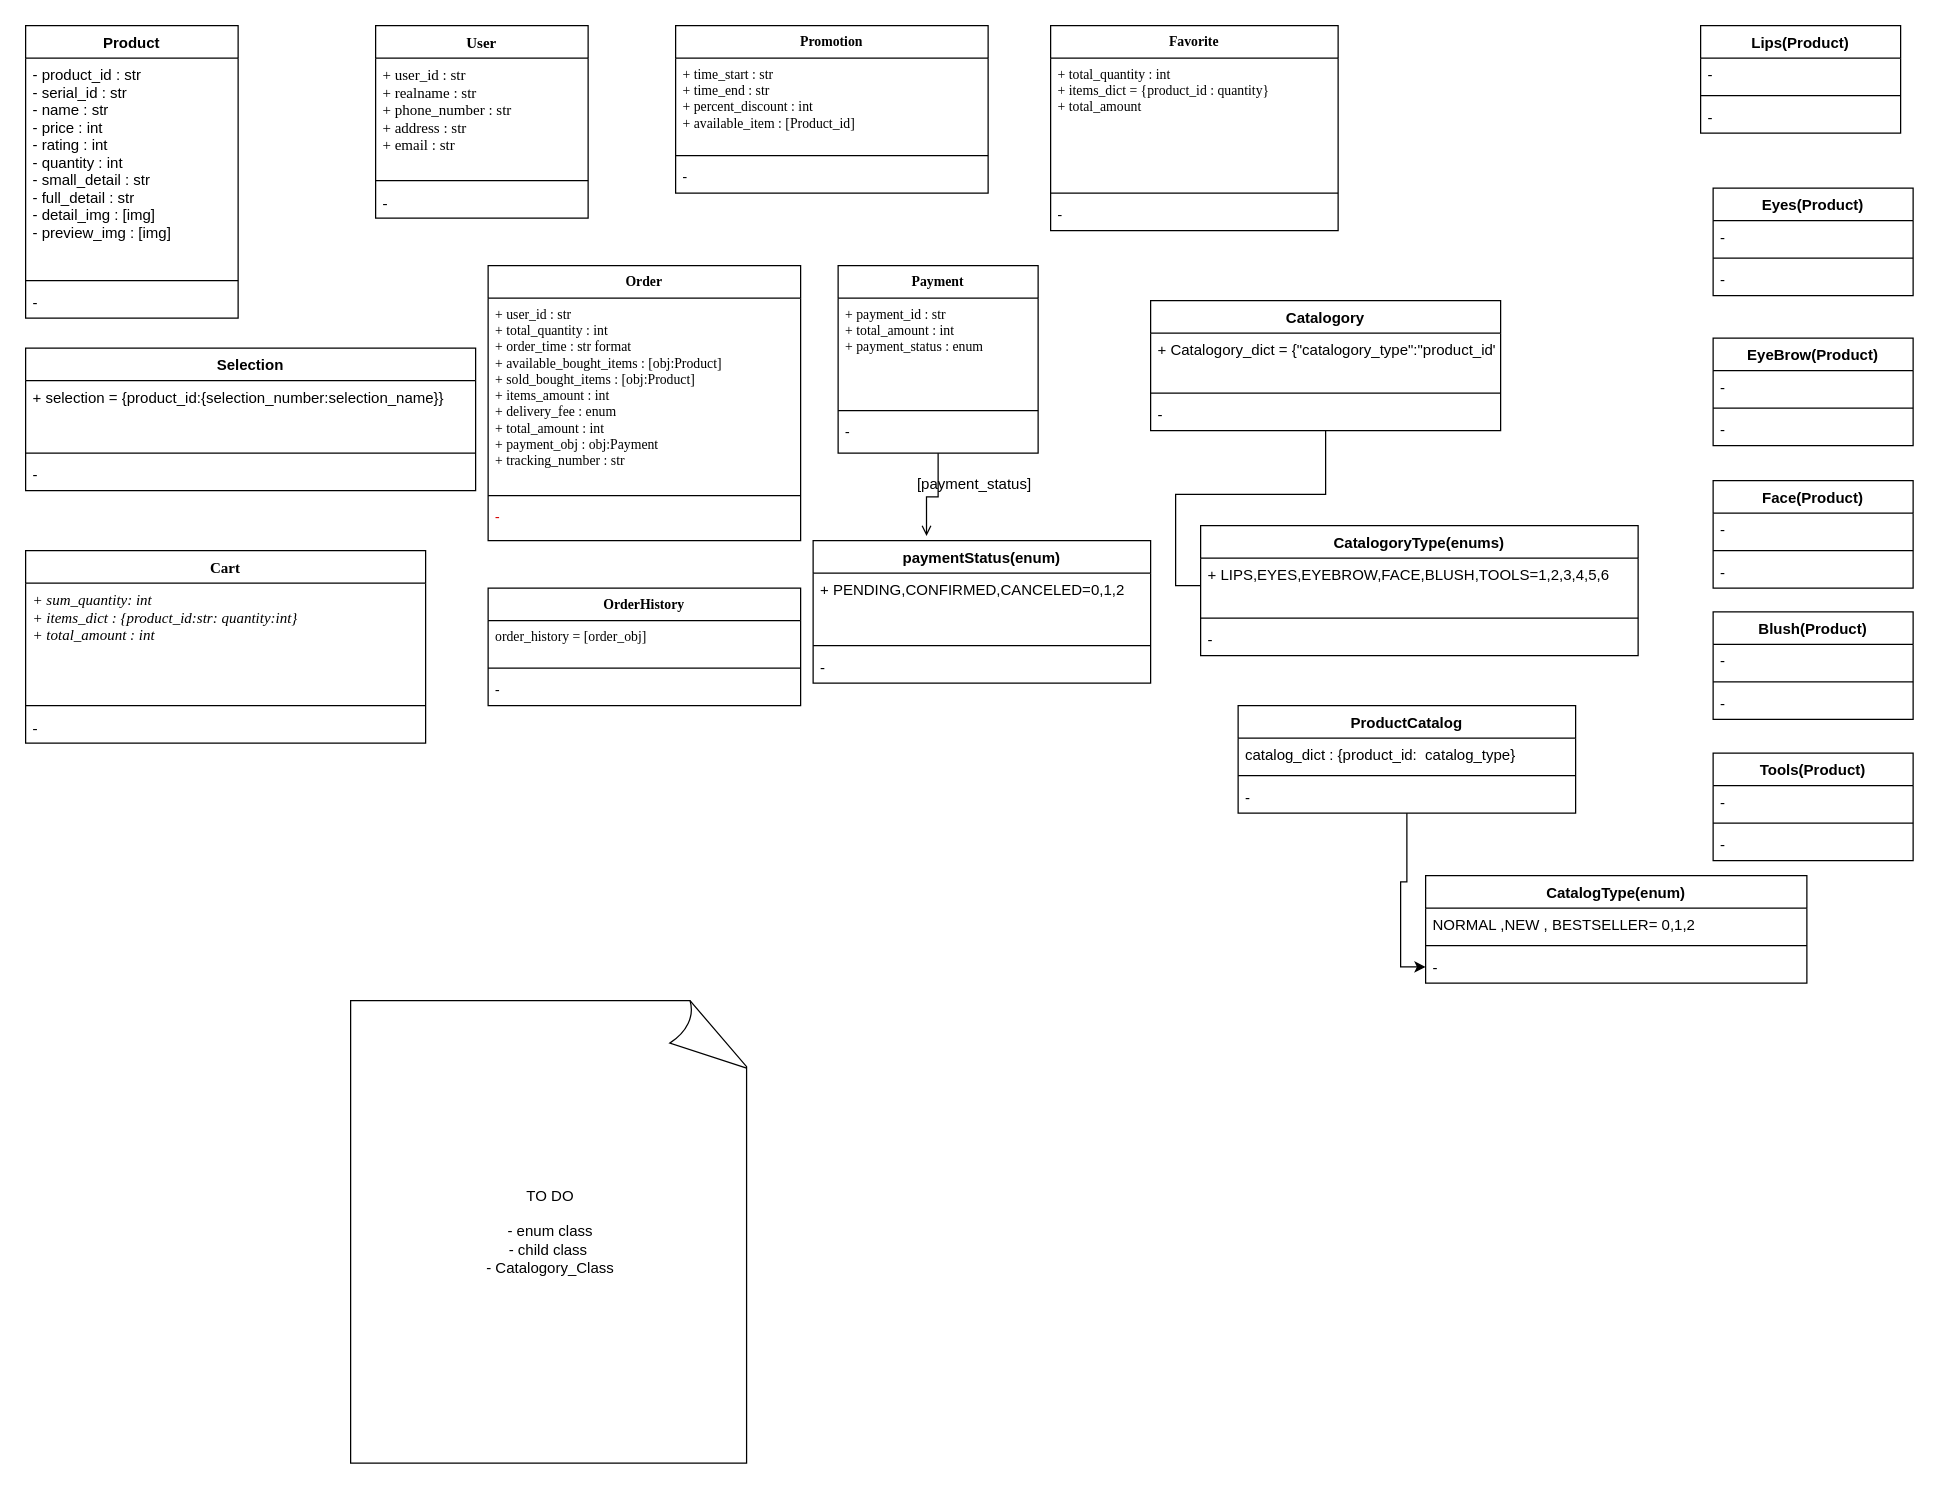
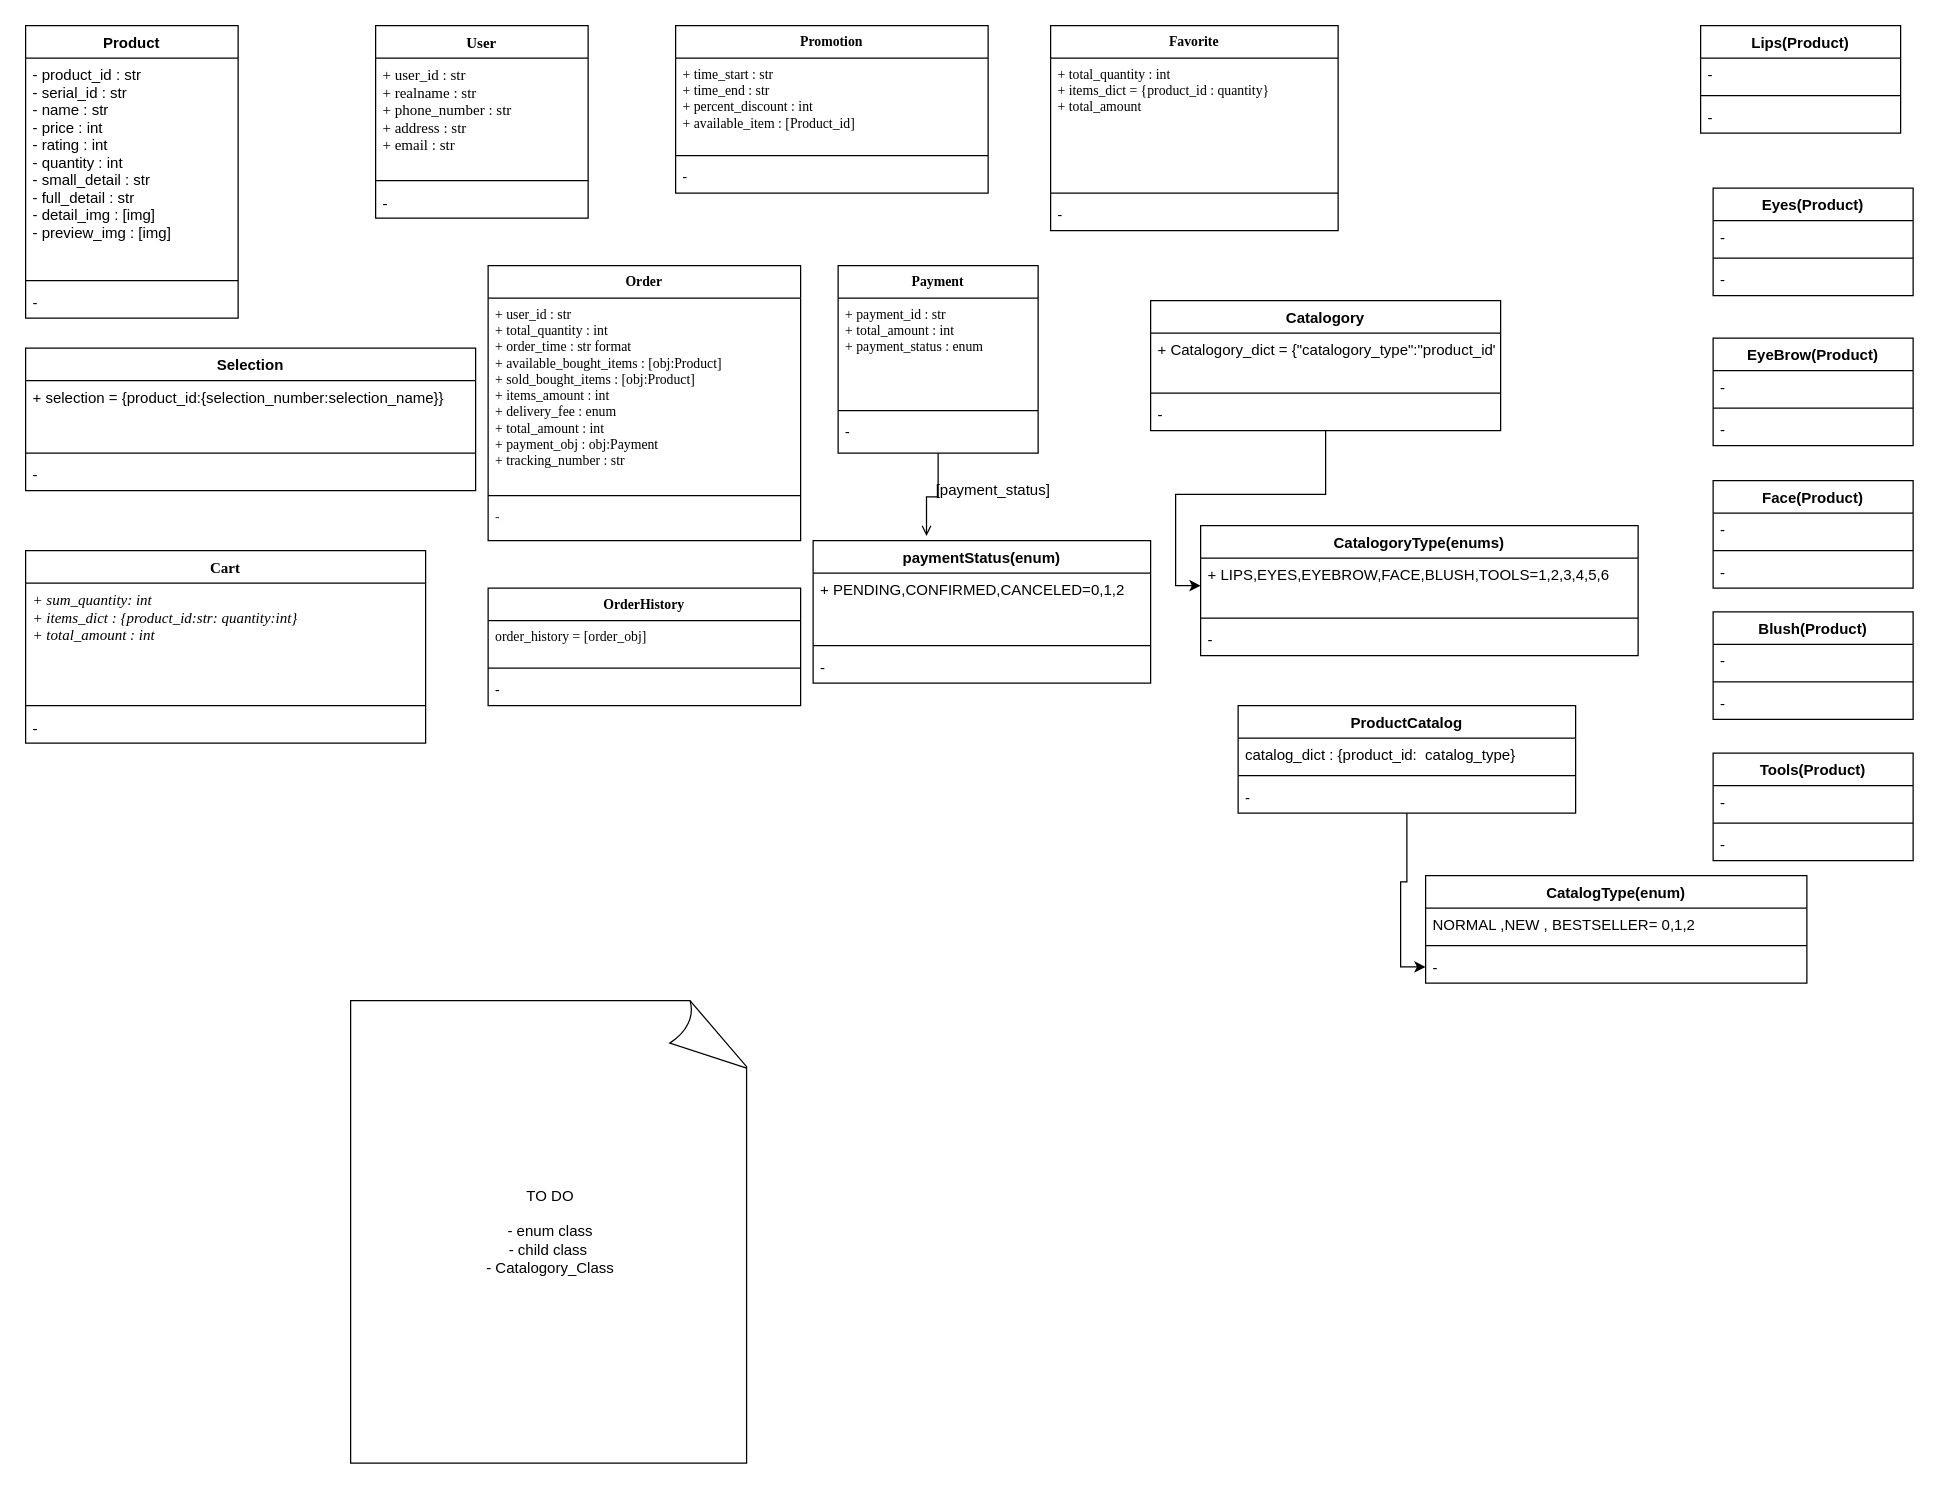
node "[payment_status]": moved (976, 483) -> (994, 489)
edge "Catalogory" -- "+ LIPS,EYES,EYEBROW,FACE,BLUSH,TOOLS=1,2,3,4,5,6": arrowhead none -> classic
